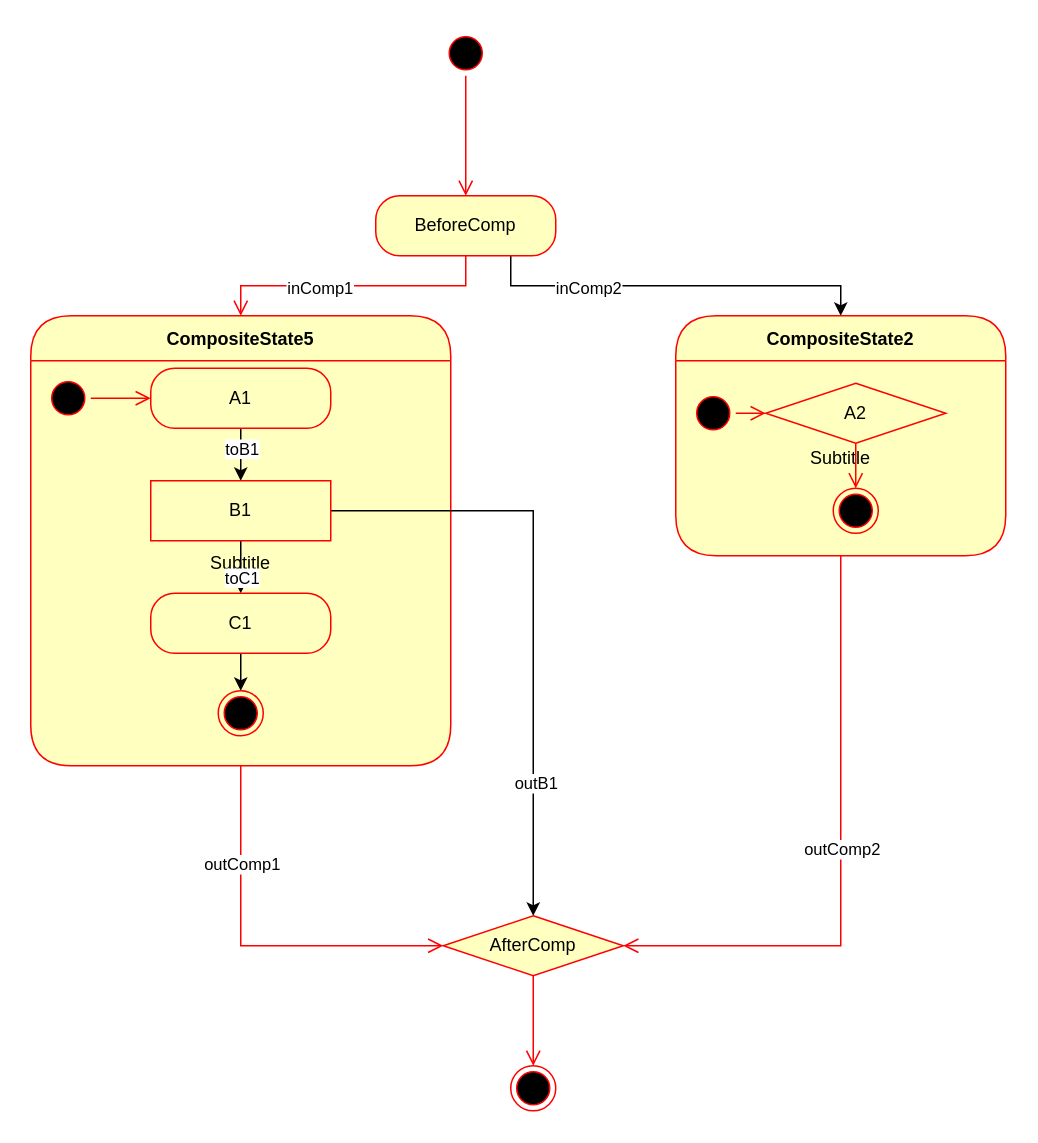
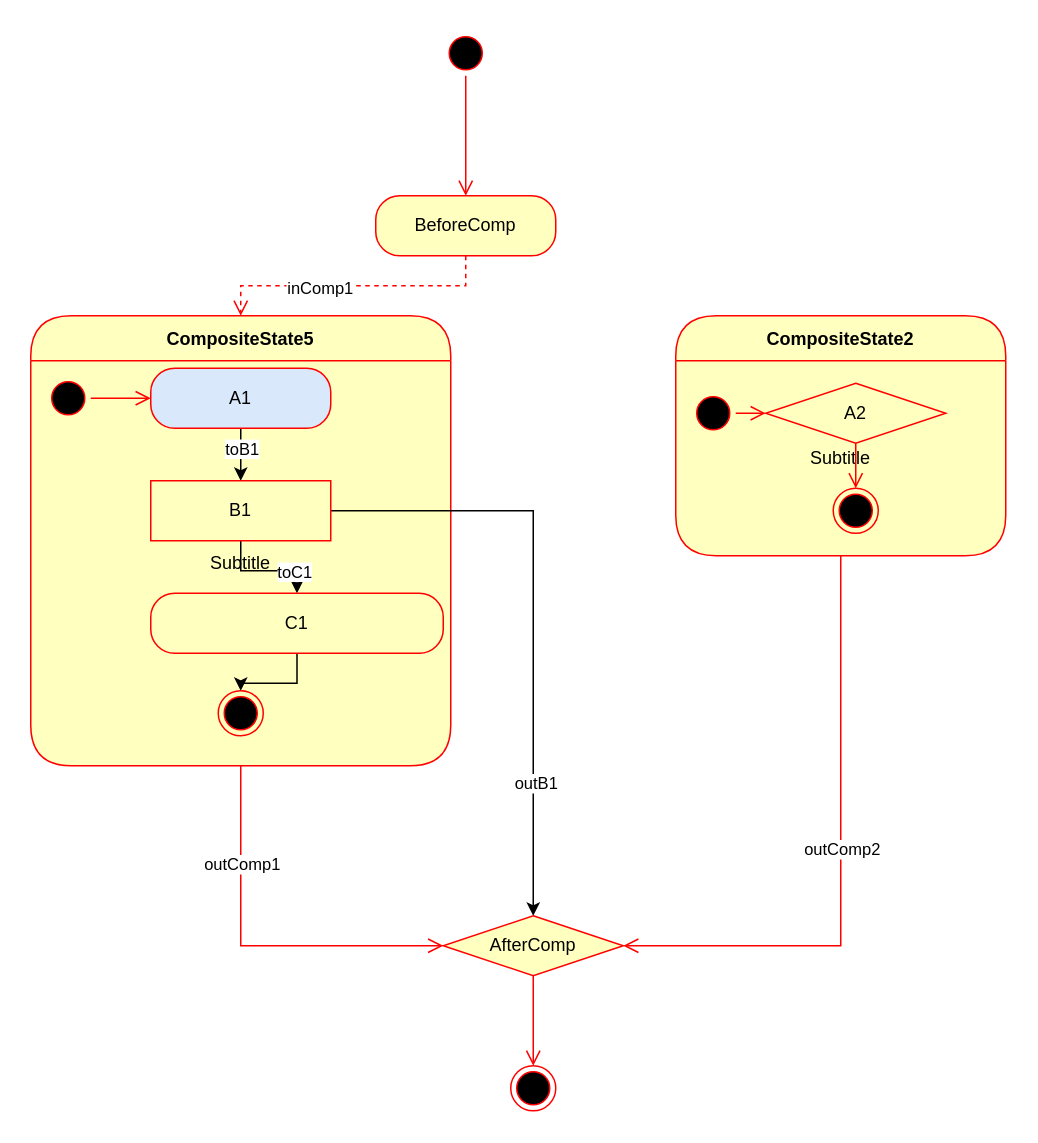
edge "BeforeComp" -> "CompositeState5": style solid -> dashed
edge "BeforeComp" -> "CompositeState2": removed, label "inComp2"
node "A1": fillcolor #ffffc0 -> #dae8fc
node "C1": size 180x60 -> 293x60
